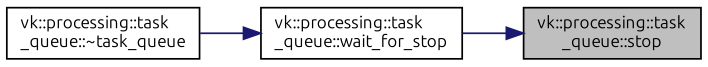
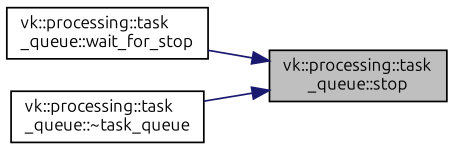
edge "vk::processing::task _queue::~task_queue" -> "vk::processing::task _queue::wait_for_stop": now "vk::processing::task _queue::~task_queue" -> "vk::processing::task _queue::stop"
